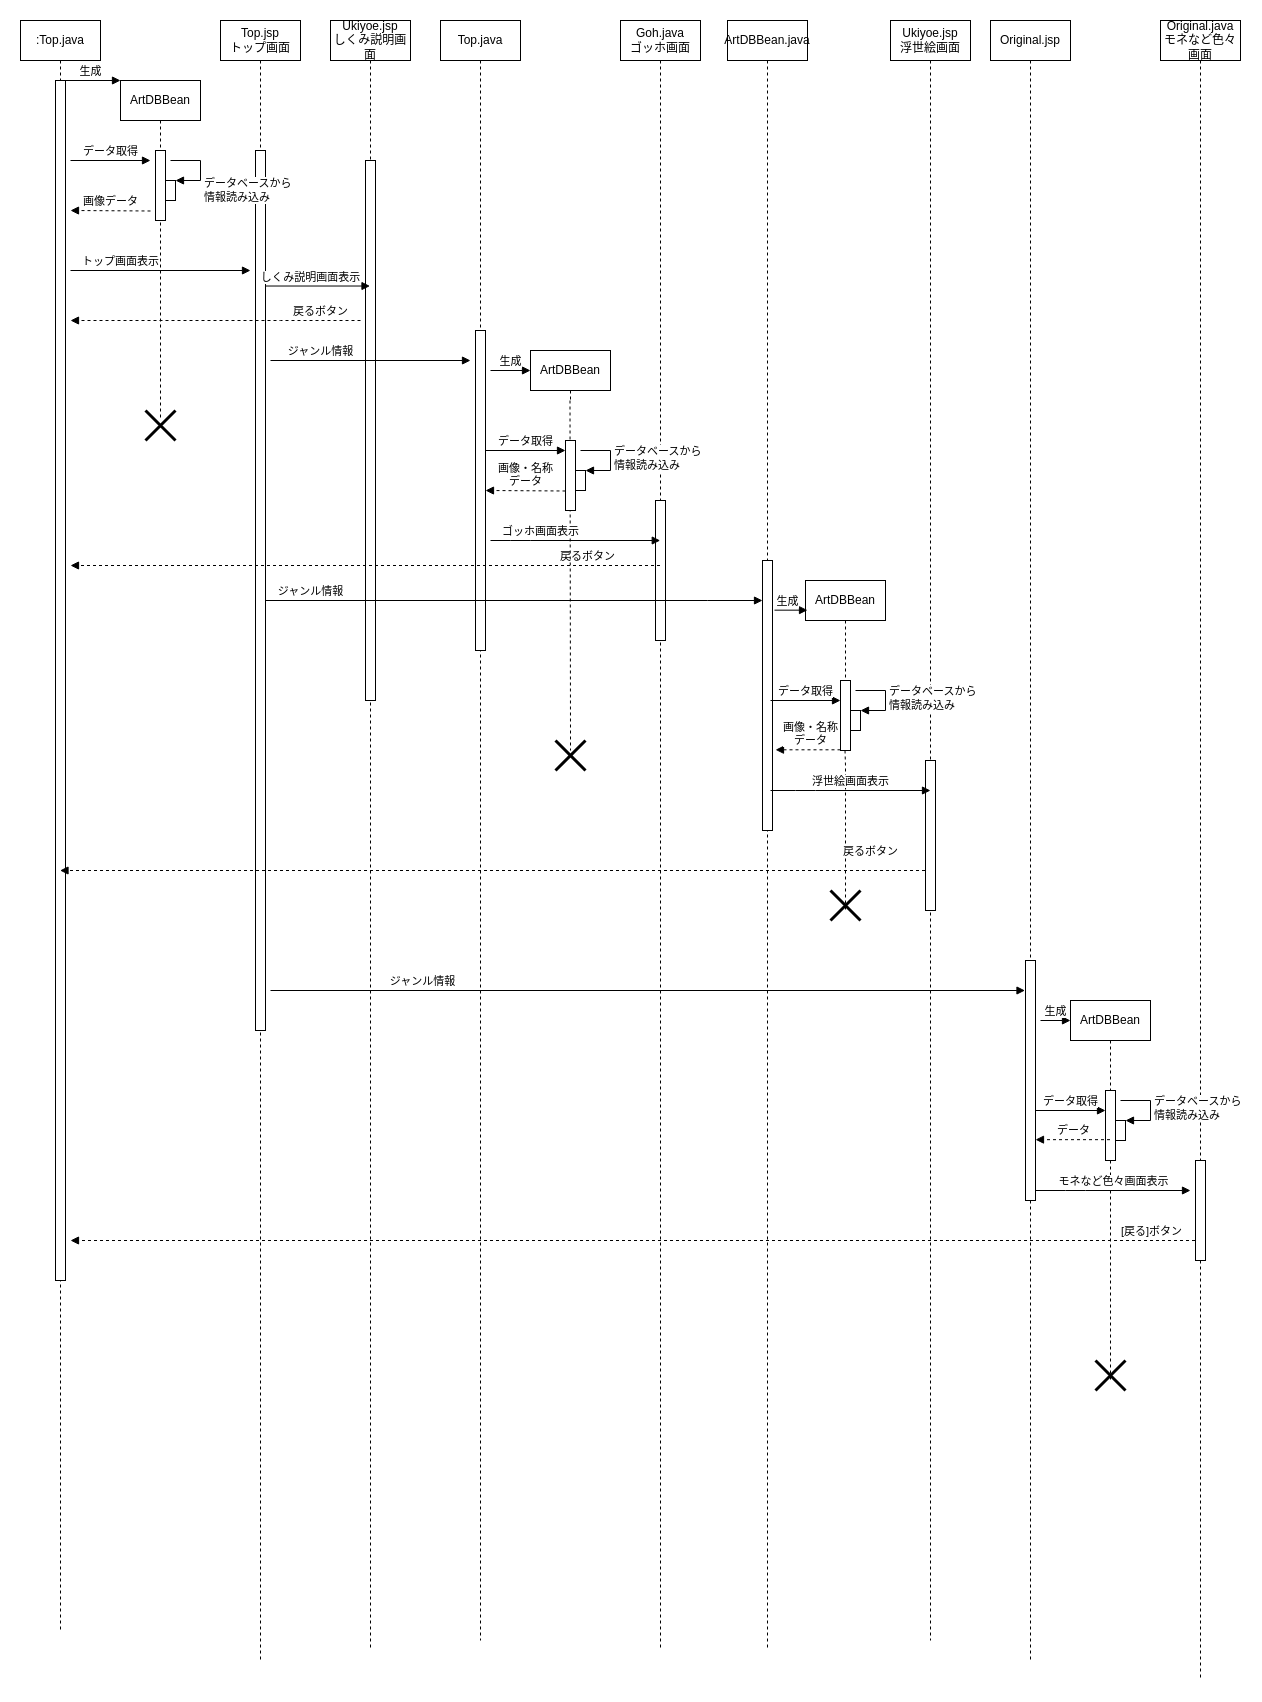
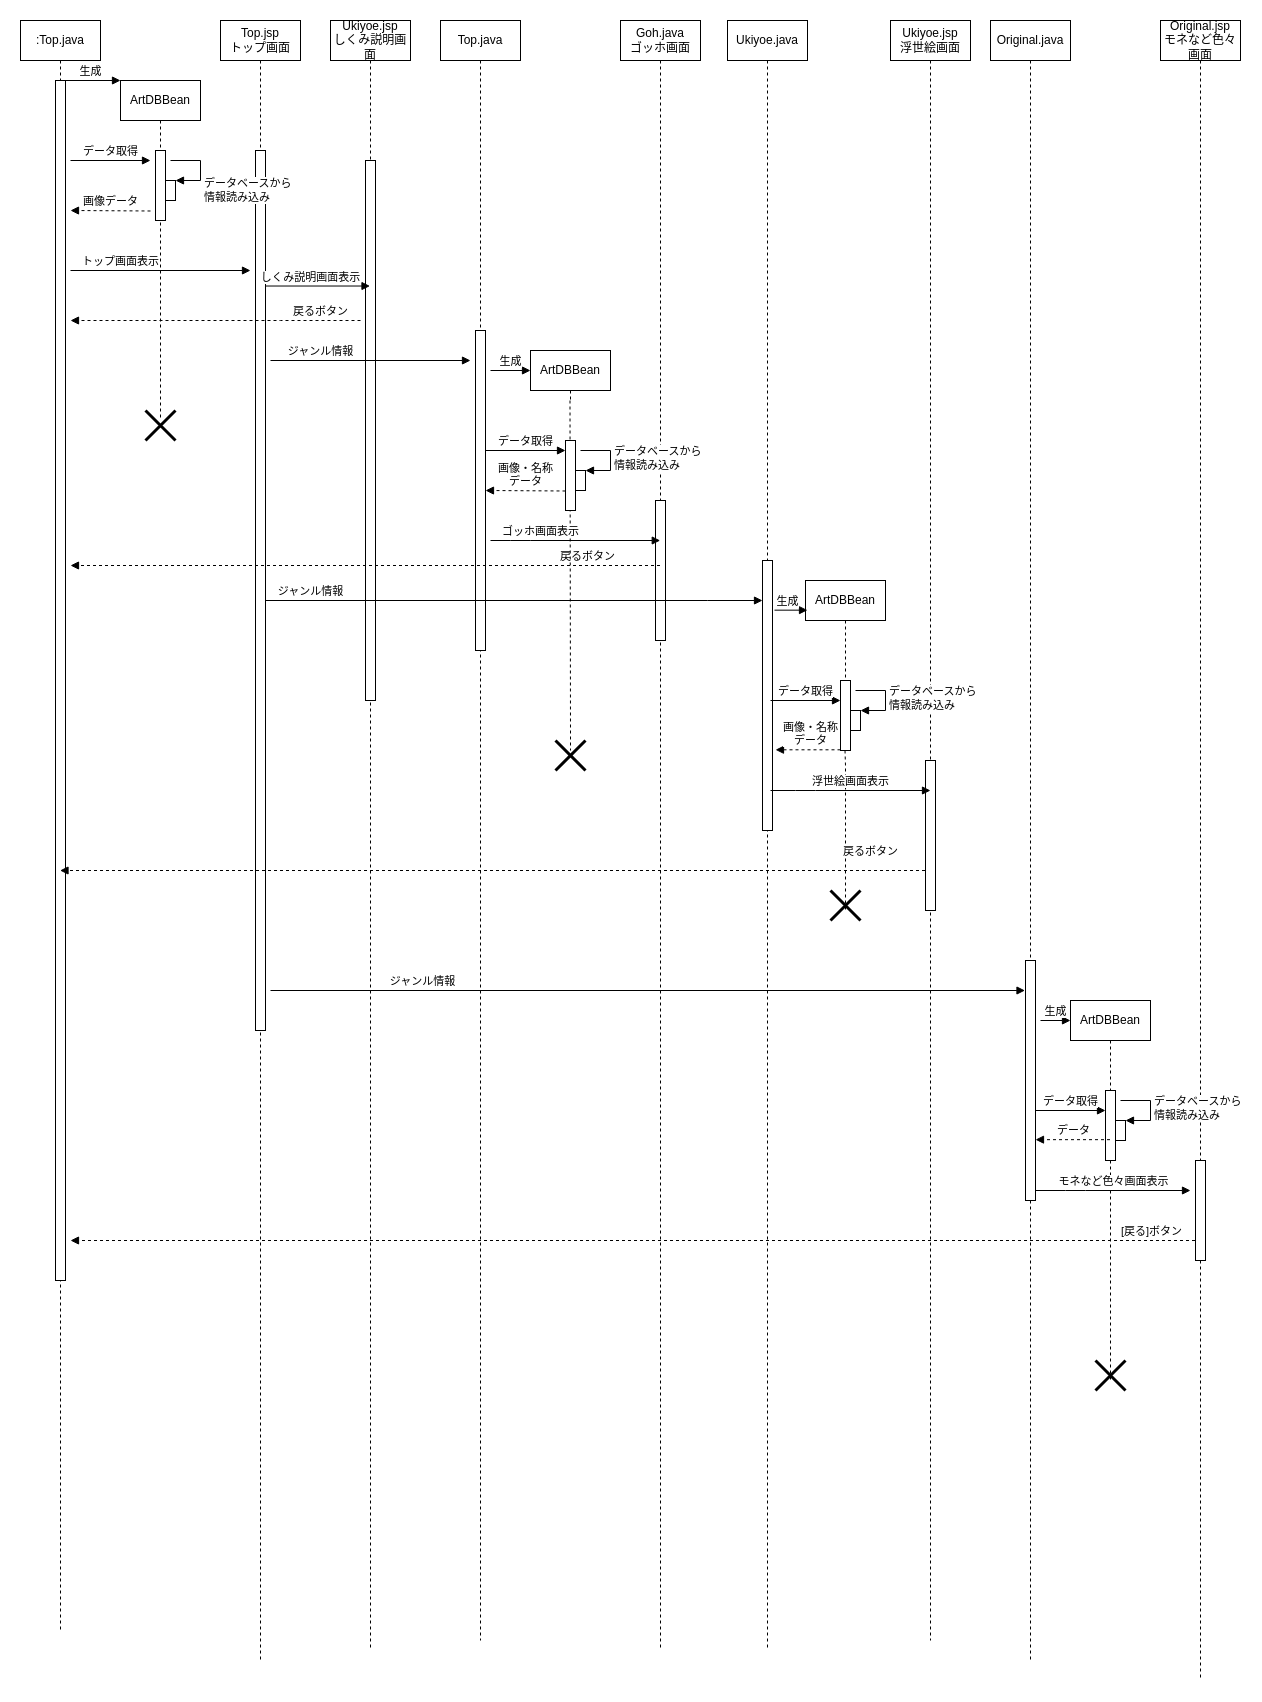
node "ArtDBBean.java": label "ArtDBBean.java" -> "Ukiyoe.java"
node "Original.jsp": label "Original.jsp" -> "Original.java"
node "Original.java モネなど色々画面": label "Original.java モネなど色々画面" -> "Original.jsp モネなど色々画面"
